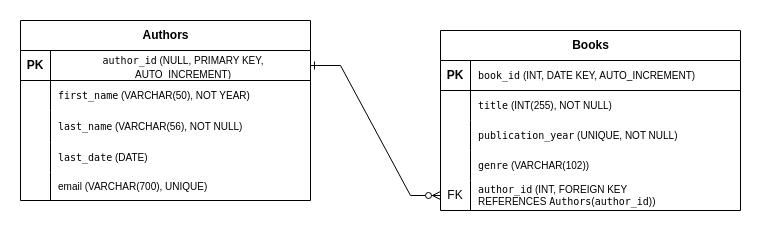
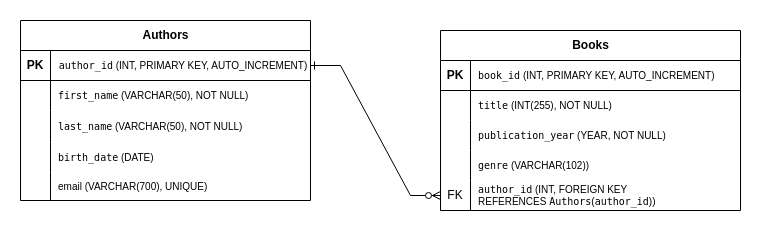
node "author_id (NULL, PRIMARY KEY, AUTO_INCREMENT)": label "author_id (NULL, PRIMARY KEY, AUTO_INCREMENT)" -> "author_id (INT, PRIMARY KEY, AUTO_INCREMENT)"
node "book_id (INT, DATE KEY, AUTO_INCREMENT)": label "book_id (INT, DATE KEY, AUTO_INCREMENT)" -> "book_id (INT, PRIMARY KEY, AUTO_INCREMENT)"
node "first_name (VARCHAR(50), NOT YEAR)": label "first_name (VARCHAR(50), NOT YEAR)" -> "first_name (VARCHAR(50), NOT NULL)"
node "last_name (VARCHAR(56), NOT NULL)": label "last_name (VARCHAR(56), NOT NULL)" -> "last_name (VARCHAR(50), NOT NULL)"
node "publication_year (UNIQUE, NOT NULL)": label "publication_year (UNIQUE, NOT NULL)" -> "publication_year (YEAR, NOT NULL)"
node "last_date (DATE)": label "last_date (DATE)" -> "birth_date (DATE)"
